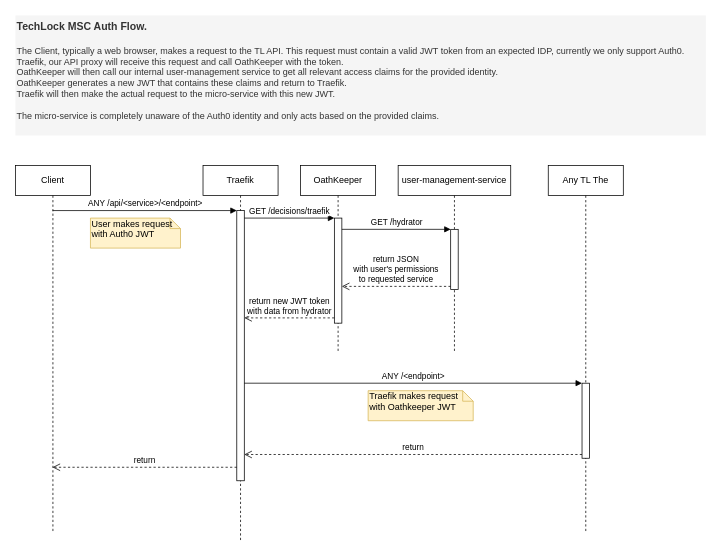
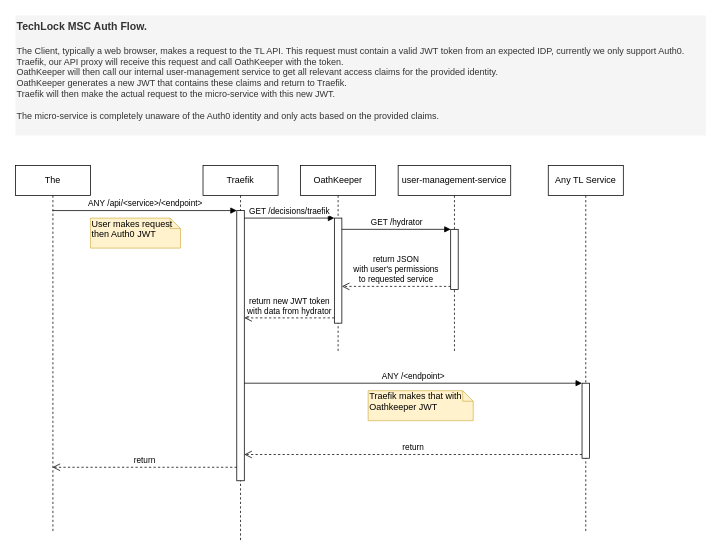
node "Client": label "Client" -> "The"
node "Any TL The": label "Any TL The" -> "Any TL Service"
node "User makes request with Auth0 JWT": label "User makes request with Auth0 JWT" -> "User makes request then Auth0 JWT"
node "Traefik makes request with Oathkeeper JWT": label "Traefik makes request with Oathkeeper JWT" -> "Traefik makes that with Oathkeeper JWT"
